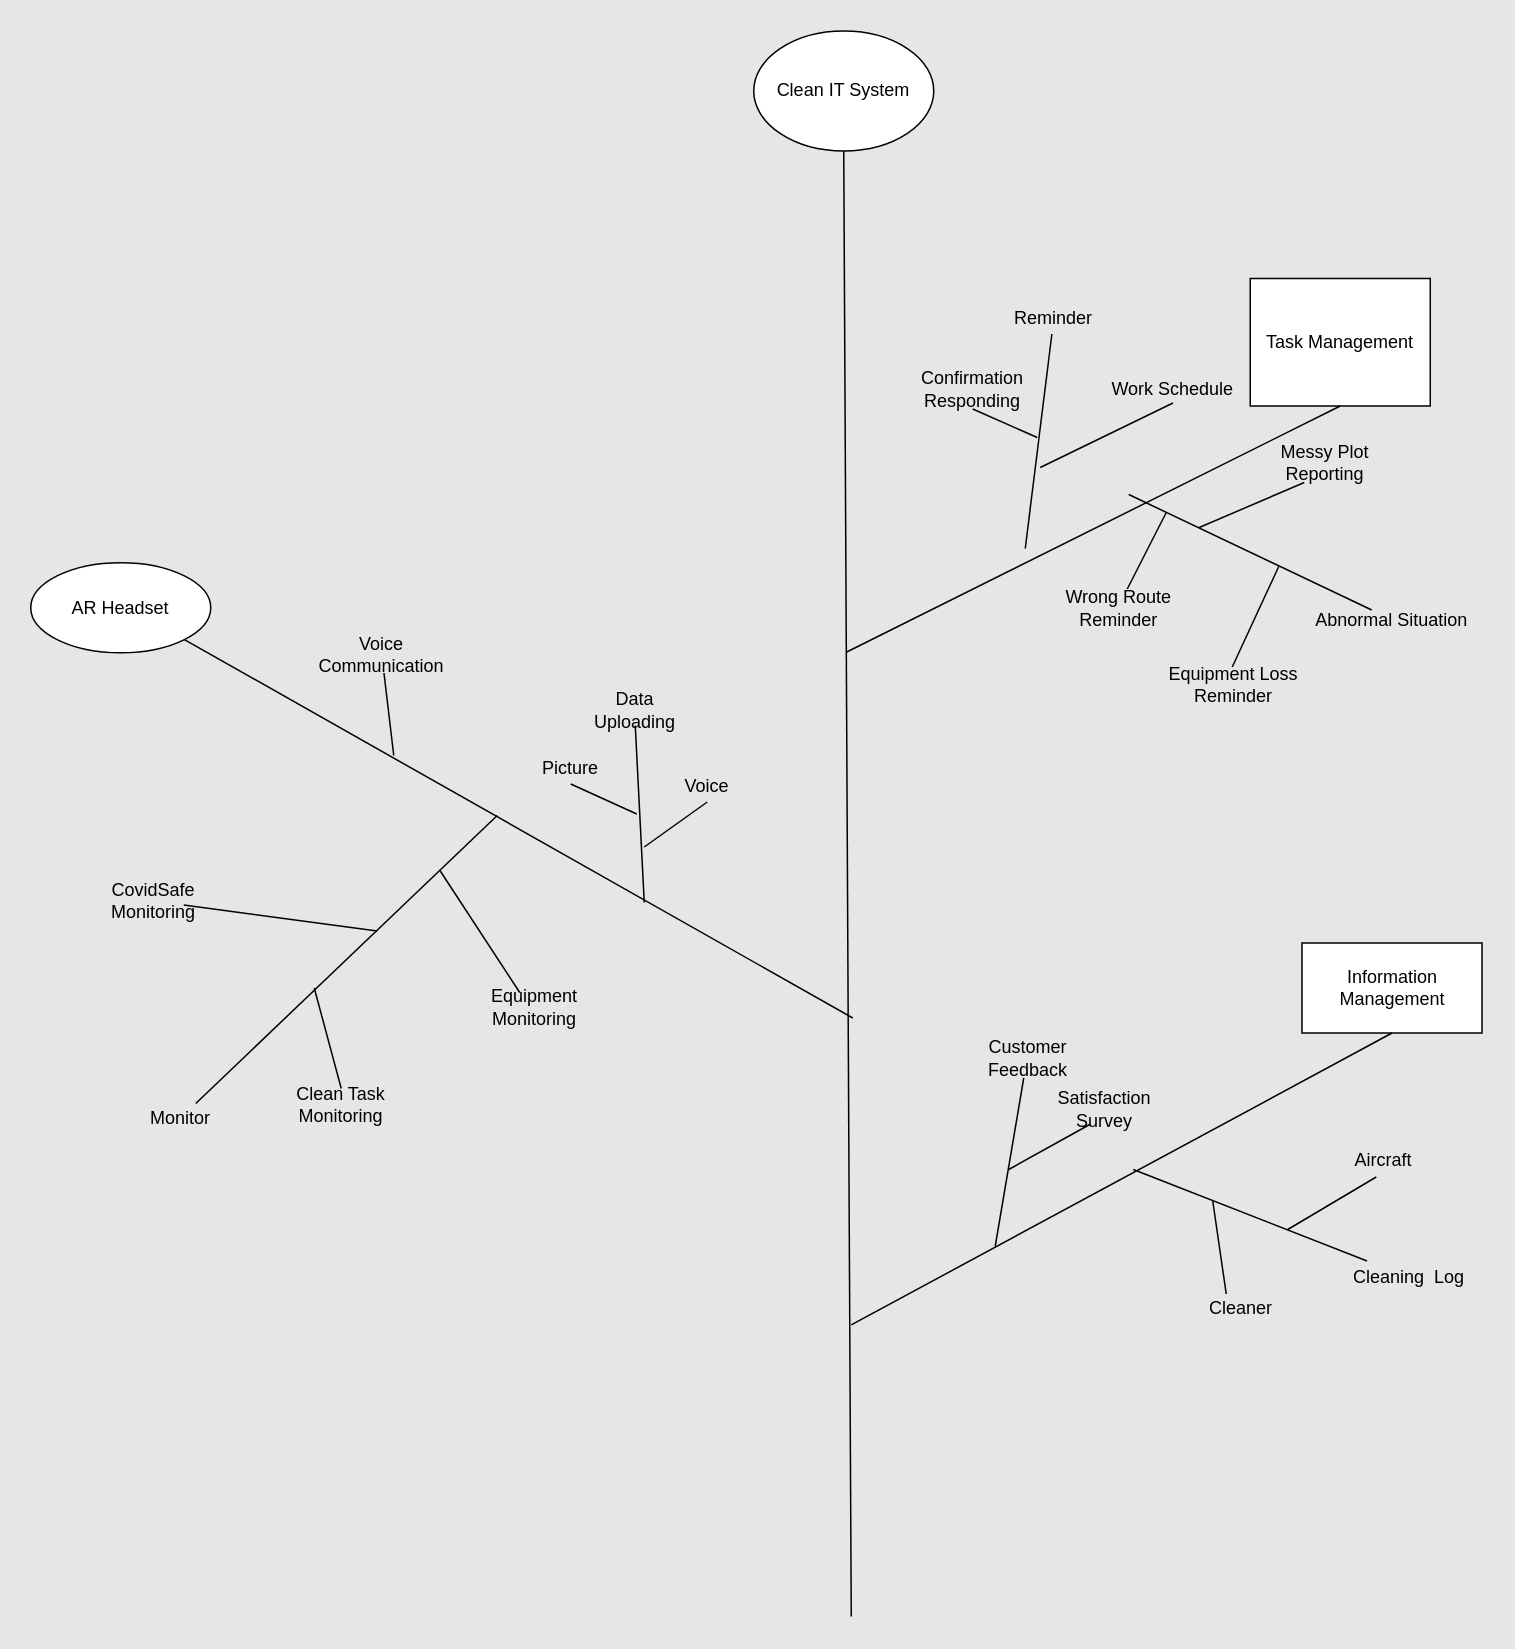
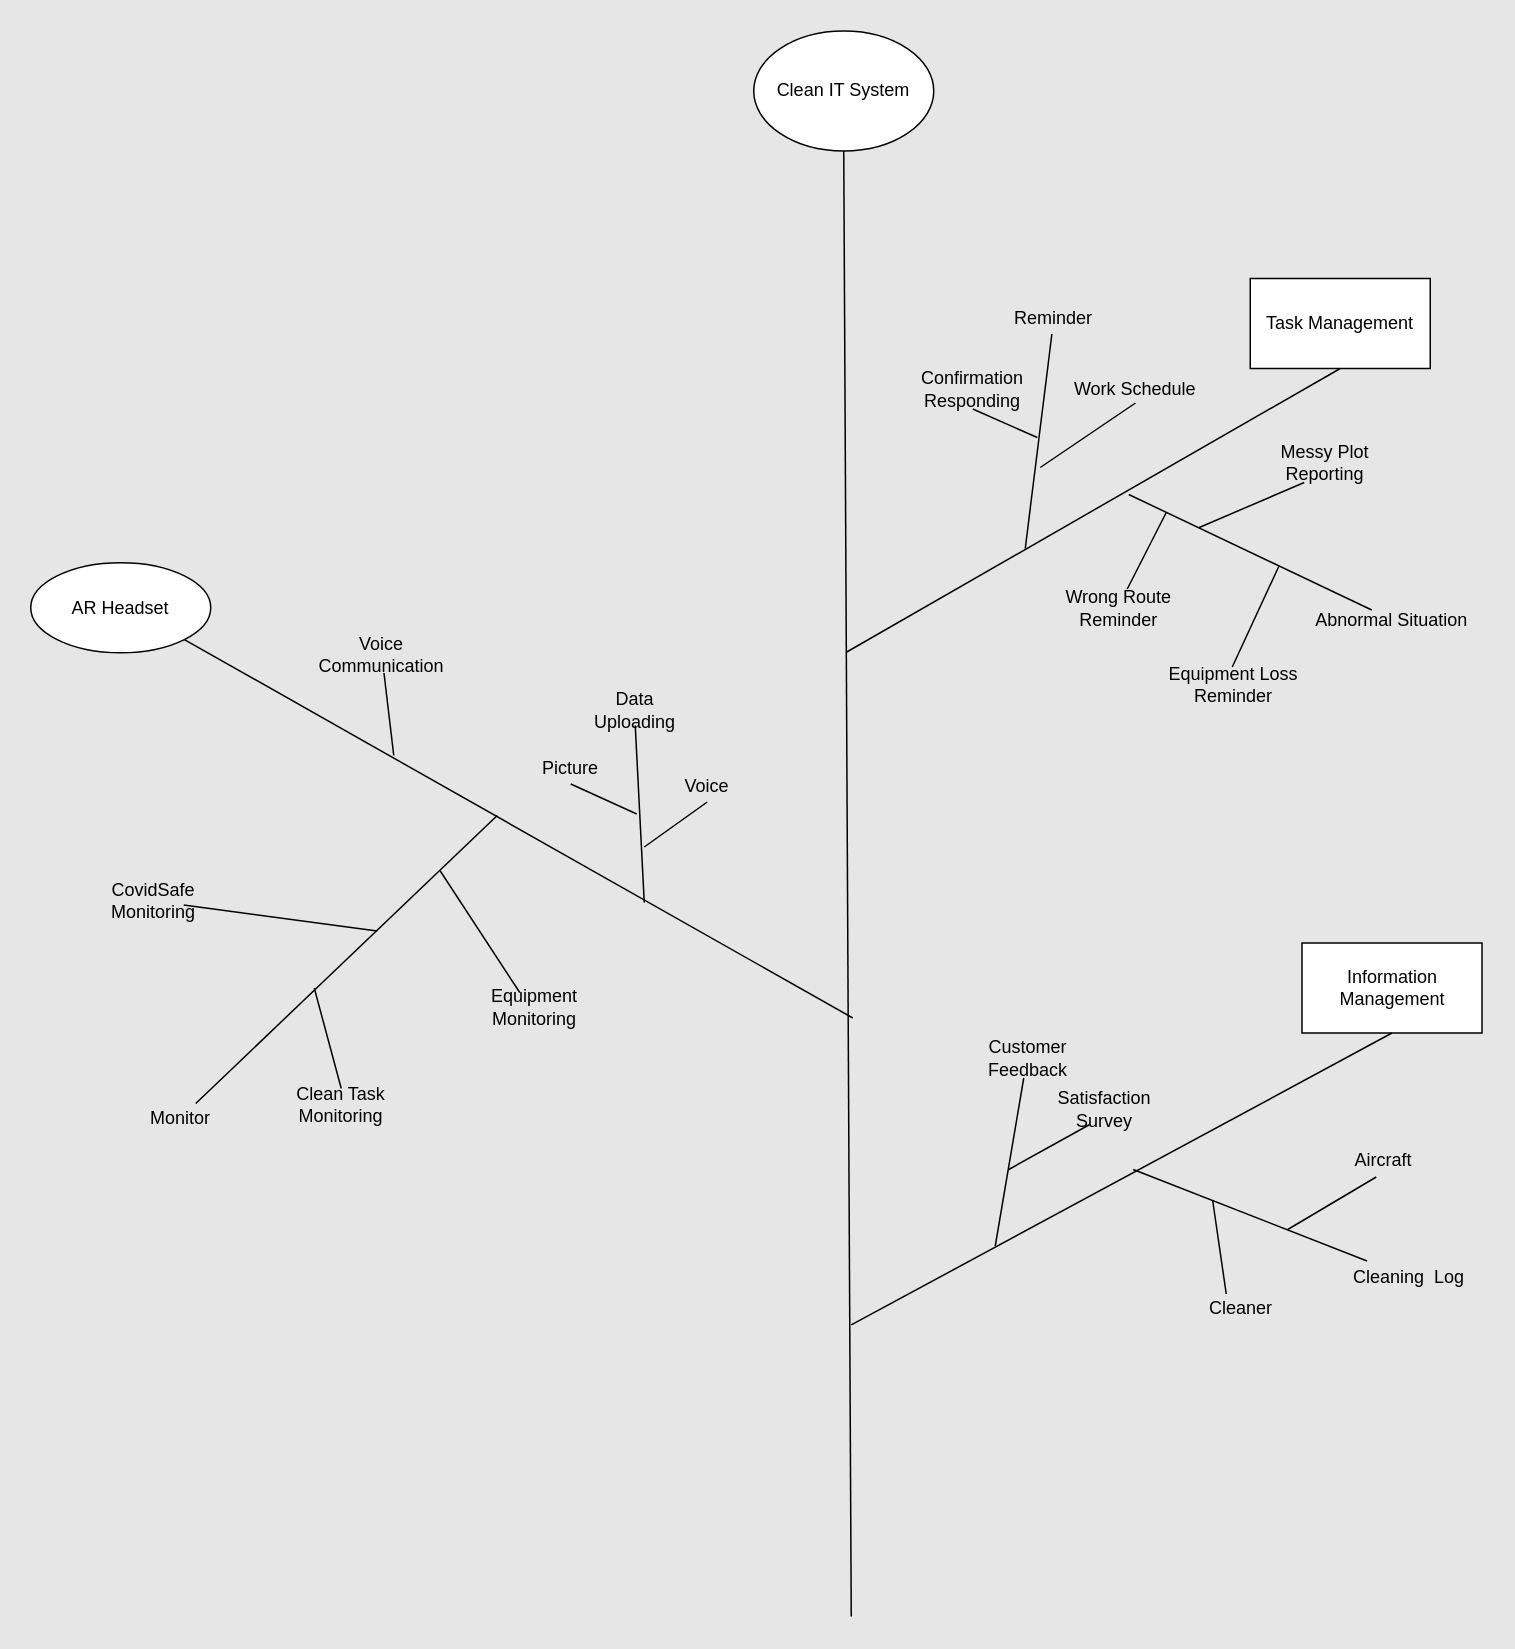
node "Task Management": size 180x128 -> 180x90
node "Work Schedule": moved (1173, 389) -> (1136, 389)
